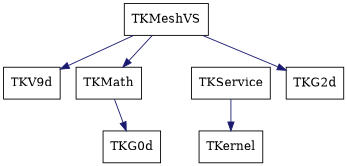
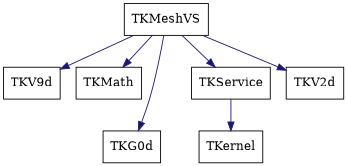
edge "TKMeshVS" -> "TKService": added
node "TKG2d": label "TKG2d" -> "TKV2d"
edge "TKMath" -> "TKG0d": now "TKMeshVS" -> "TKG0d"
